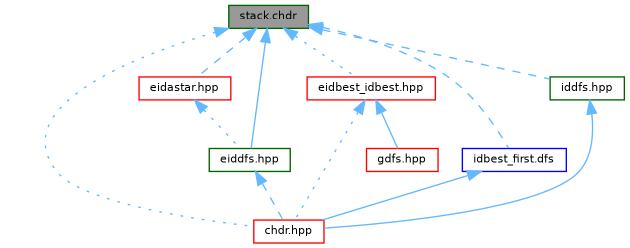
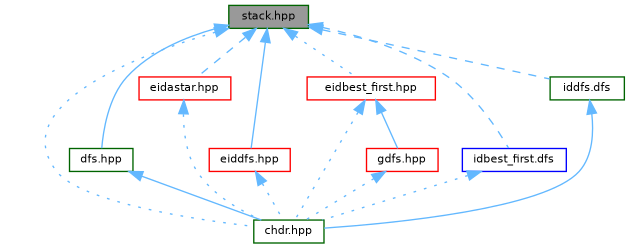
node "stack.chdr": label "stack.chdr" -> "stack.hpp"
node "eidbest_idbest.hpp": label "eidbest_idbest.hpp" -> "eidbest_first.hpp"
node "iddfs.hpp": label "iddfs.hpp" -> "iddfs.dfs"
edge "eiddfs.hpp" -> "eidastar.hpp": now "chdr.hpp" -> "eidastar.hpp"
node "dfs.hpp": added
node "eiddfs.hpp": color darkgreen -> red
edge "chdr.hpp" -> "idbest_first.dfs": style solid -> dotted
edge "chdr.hpp" -> "gdfs.hpp": added
edge "chdr.hpp" -> "eiddfs.hpp": style dashed -> dotted
node "chdr.hpp": color red -> darkgreen
